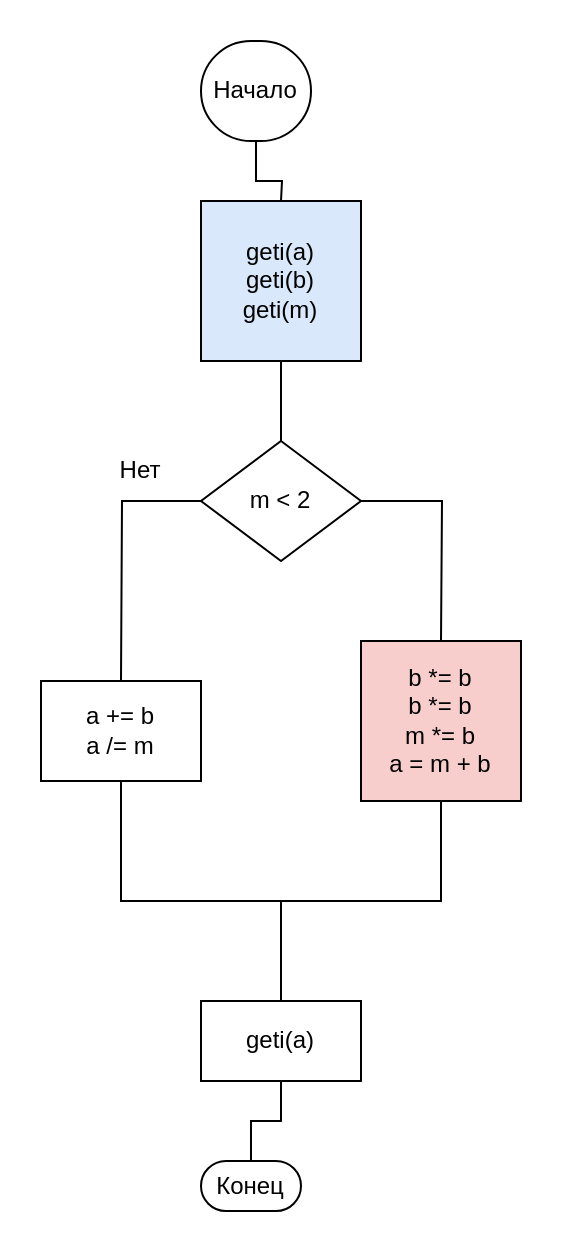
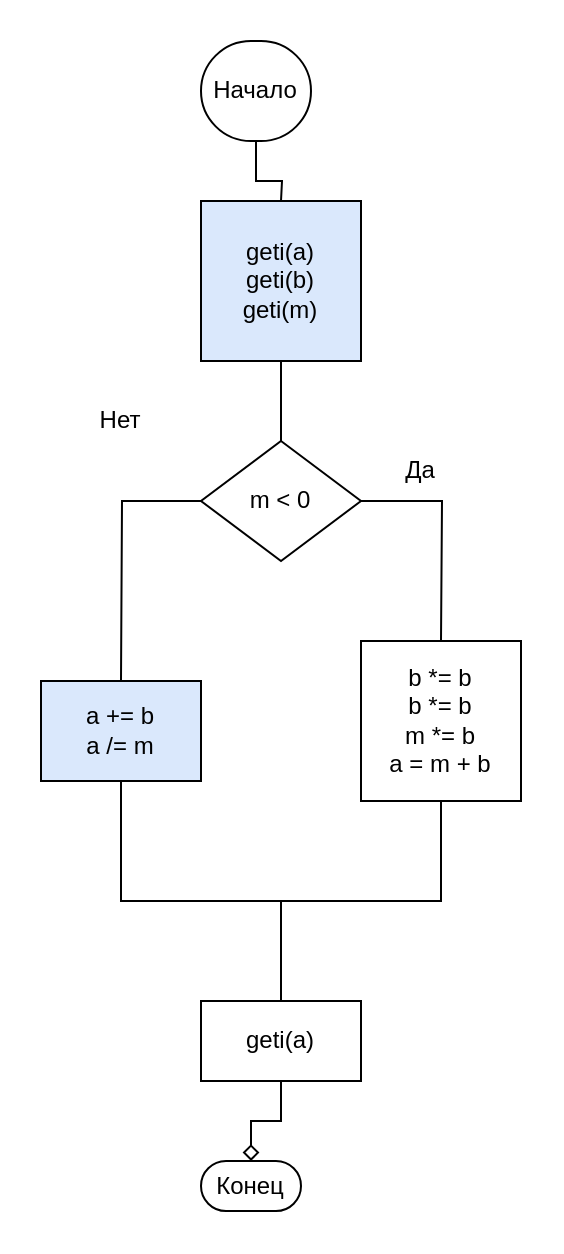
node "Нет": moved (141, 471) -> (121, 421)
node "Да": added
node "m < 2": label "m < 2" -> "m < 0"
node "b *= b b *= b m *= b a = m + b": fillcolor #f8cecc -> #ffffff
node "a += b a /= m": fillcolor #ffffff -> #dae8fc
edge "geti(a)" -- "Конец": arrowhead none -> diamond
